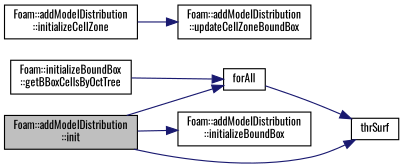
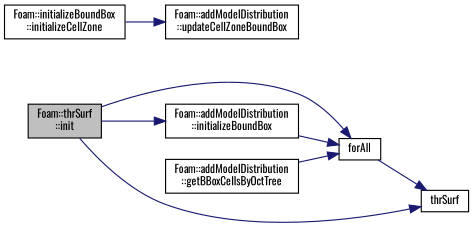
node "Foam::addModelDistribution ::initializeCellZone": label "Foam::addModelDistribution ::initializeCellZone" -> "Foam::initializeBoundBox ::initializeCellZone"
node "Foam::initializeBoundBox ::getBBoxCellsByOctTree": label "Foam::initializeBoundBox ::getBBoxCellsByOctTree" -> "Foam::addModelDistribution ::getBBoxCellsByOctTree"
node "Foam::addModelDistribution ::init": label "Foam::addModelDistribution ::init" -> "Foam::thrSurf ::init"
edge "Foam::addModelDistribution ::initializeBoundBox" -> "forAll": added
